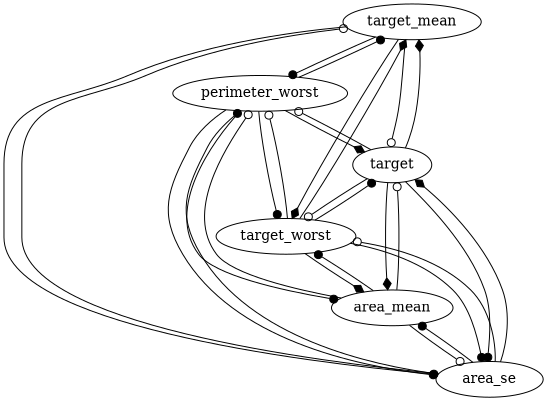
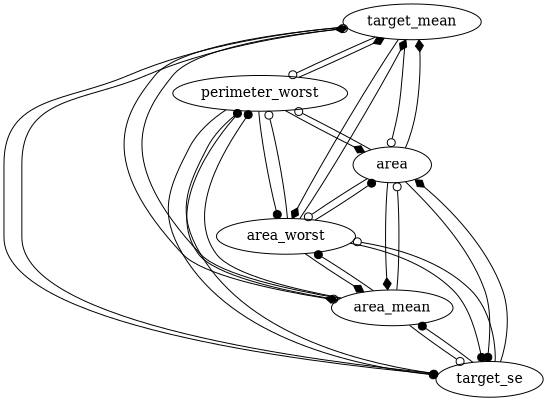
edge "target_mean" -> "perimeter_worst": arrowhead dot -> odot
edge "perimeter_worst" -> "target_mean": arrowhead dot -> diamond
edge "target_mean" -> "area_mean": added
edge "area_mean" -> "target_mean": added
node "target": label "target" -> "area"
node "target_worst": label "target_worst" -> "area_worst"
edge "area_mean" -> "perimeter_worst": arrowhead odot -> dot
edge "perimeter_worst" -> "area_mean": arrowhead dot -> odot
node "area_se": label "area_se" -> "target_se"
